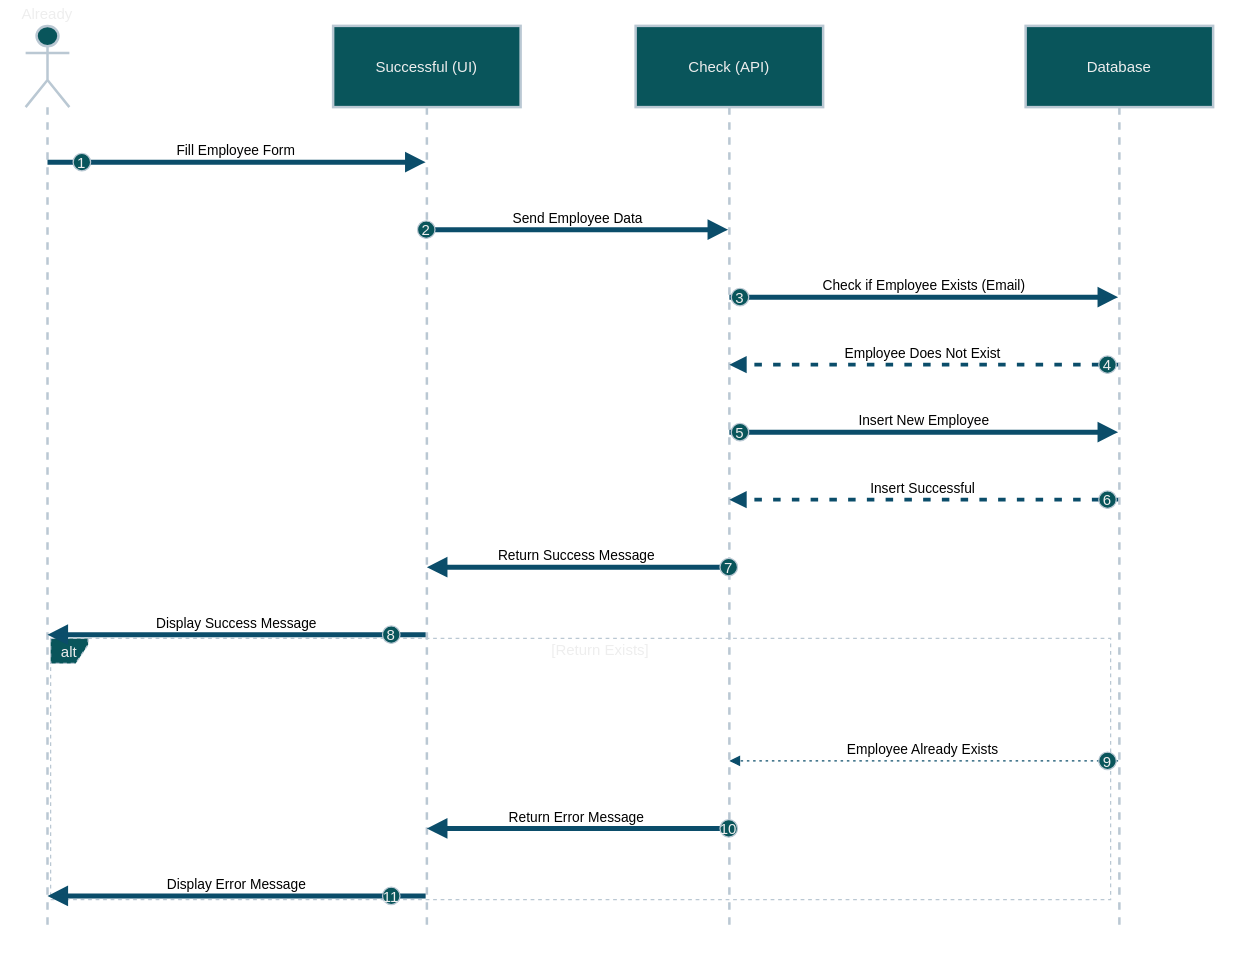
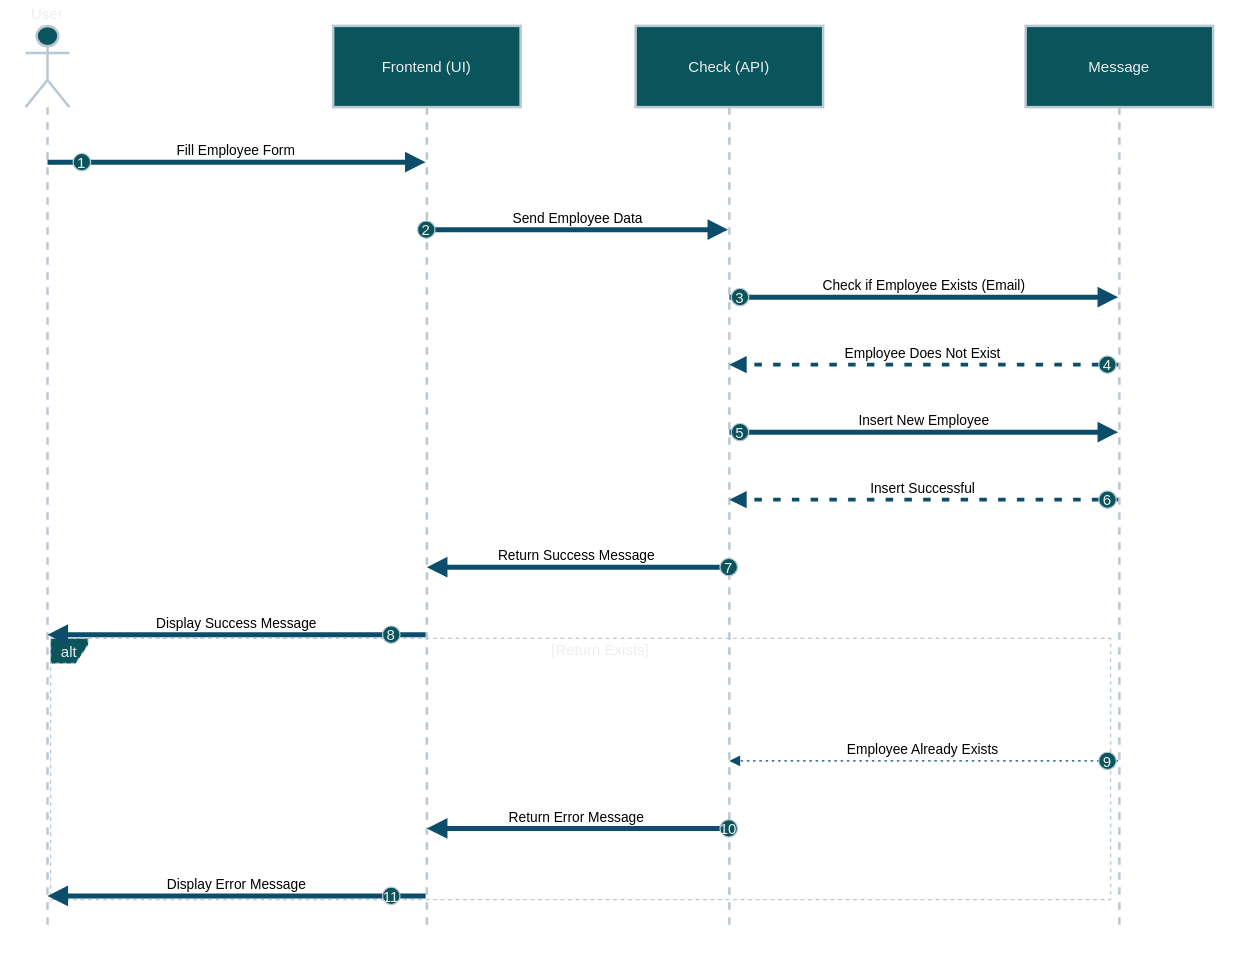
node "Already": label "Already" -> "User"
node "Successful (UI)": label "Successful (UI)" -> "Frontend (UI)"
node "Database": label "Database" -> "Message"
